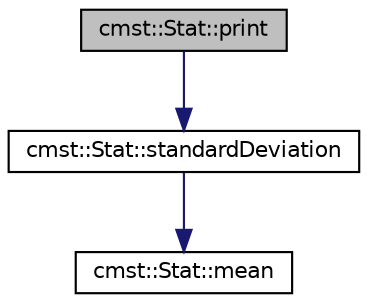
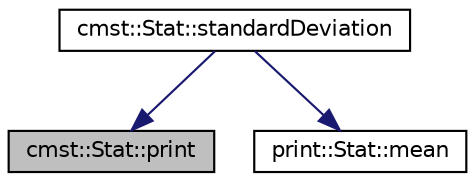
edge "cmst::Stat::print" -> "cmst::Stat::standardDeviation": reversed
node "cmst::Stat::mean": label "cmst::Stat::mean" -> "print::Stat::mean"
